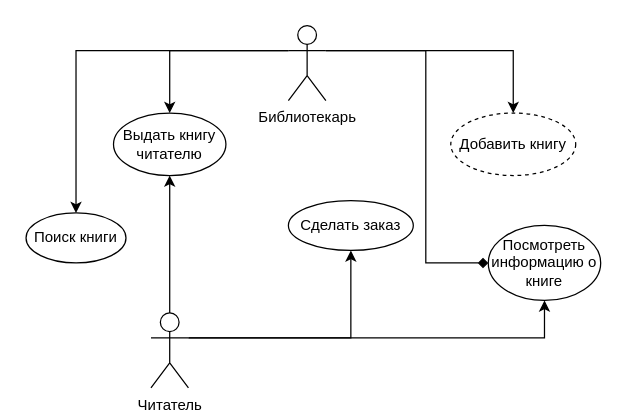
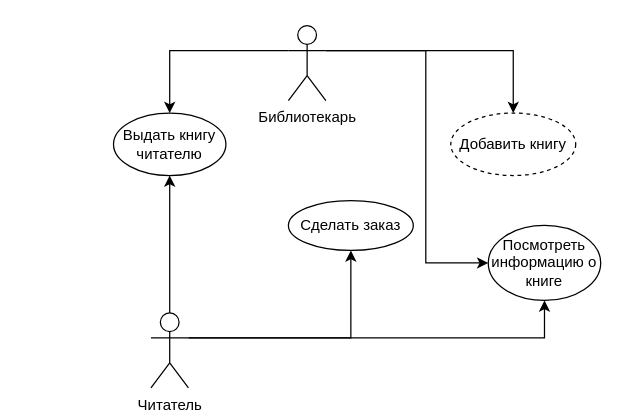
edge "Библиотекарь" -> "Поиск книги": removed
node "Поиск книги": removed
edge "Библиотекарь" -> "Посмотреть информацию о книге": arrowhead diamond -> classic
